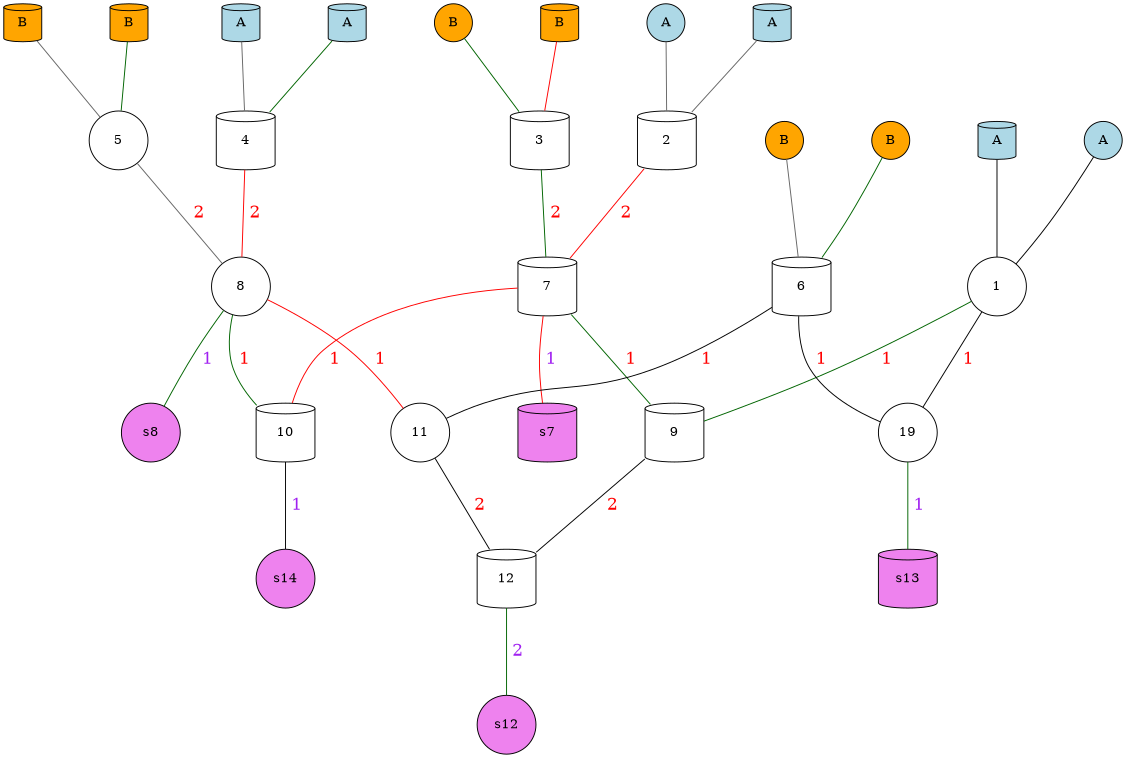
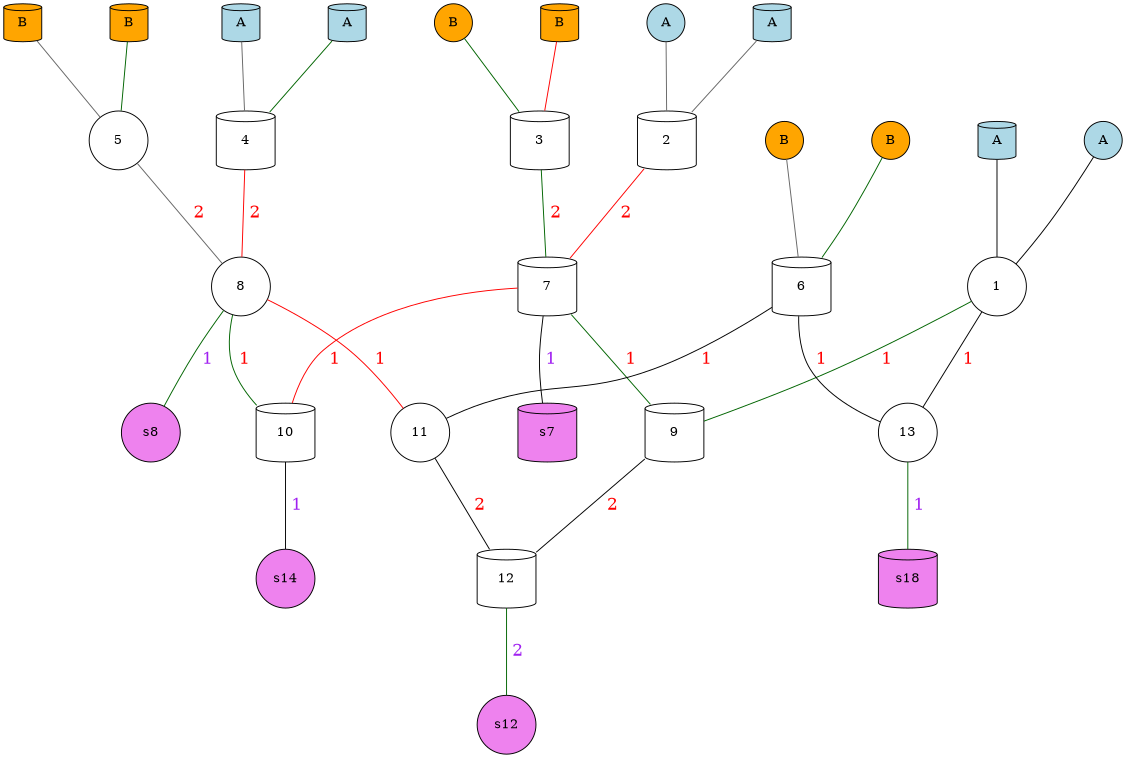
edge "7" -- "s7": color red -> black
node "19": label "19" -> "13"
node "s13": label "s13" -> "s18"
